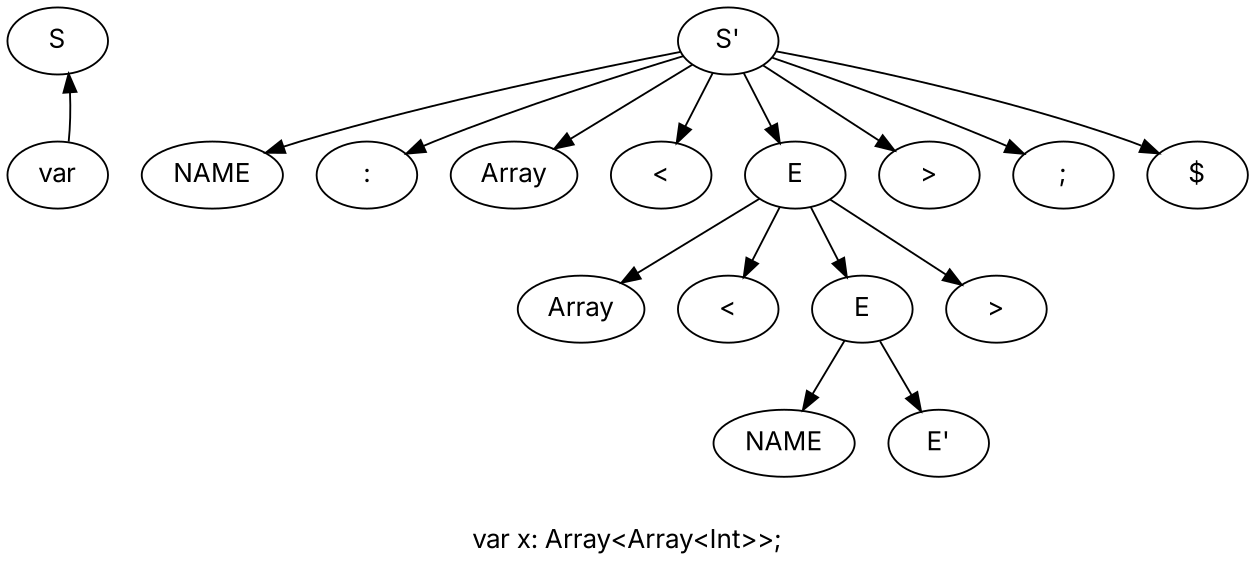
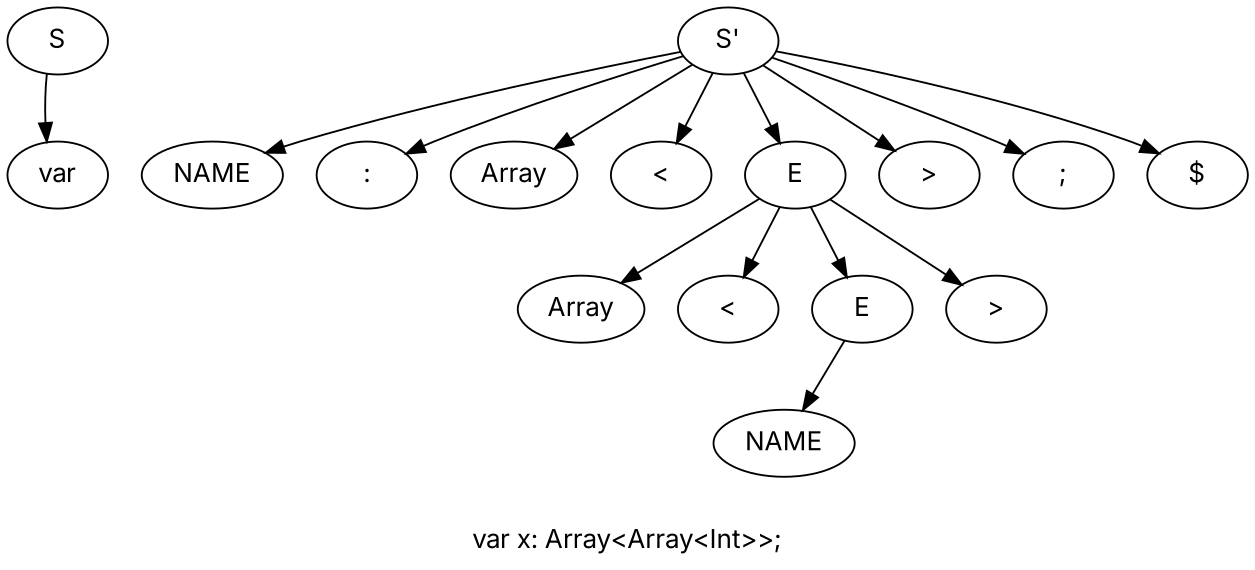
edge "var" -> "S": reversed
node "E'": removed
